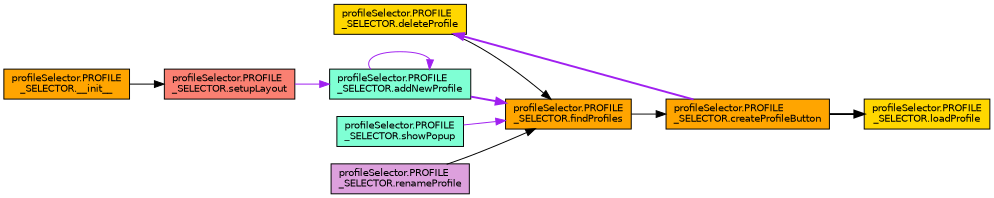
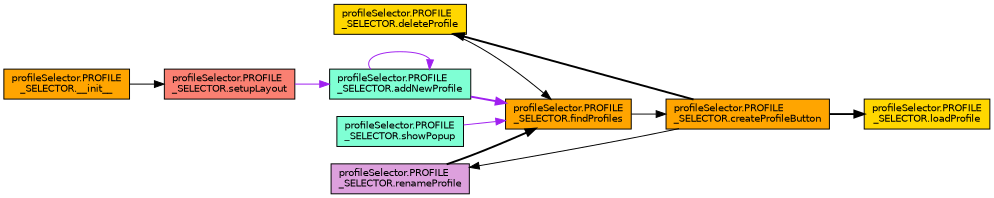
edge "profileSelector.PROFILE _SELECTOR.createProfileButton" -> "profileSelector.PROFILE _SELECTOR.deleteProfile": color purple -> black
edge "profileSelector.PROFILE _SELECTOR.createProfileButton" -> "profileSelector.PROFILE _SELECTOR.renameProfile": added
edge "profileSelector.PROFILE _SELECTOR.renameProfile" -> "profileSelector.PROFILE _SELECTOR.findProfiles": style solid -> bold
